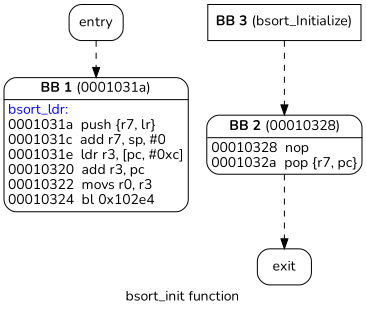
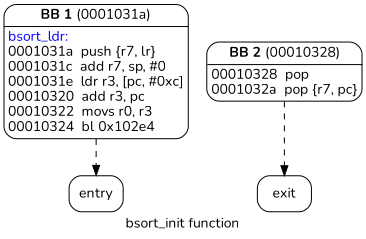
node "BB 3": removed
edge "entry" -> "BB 1": reversed
node "BB 2": text "00010328  nop" -> "00010328  pop"
